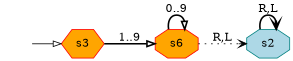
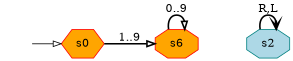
node "s3": label "s3" -> "s0"
edge "s6" -> "s2": removed, label "R,L"
